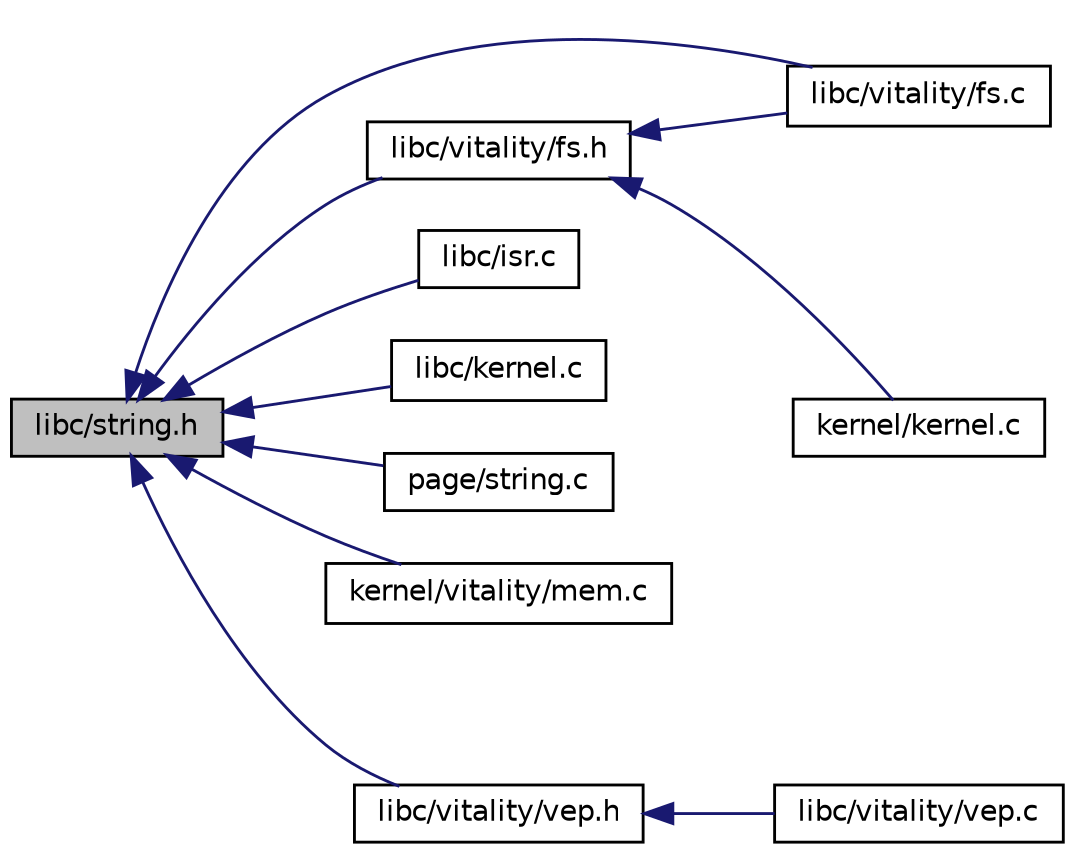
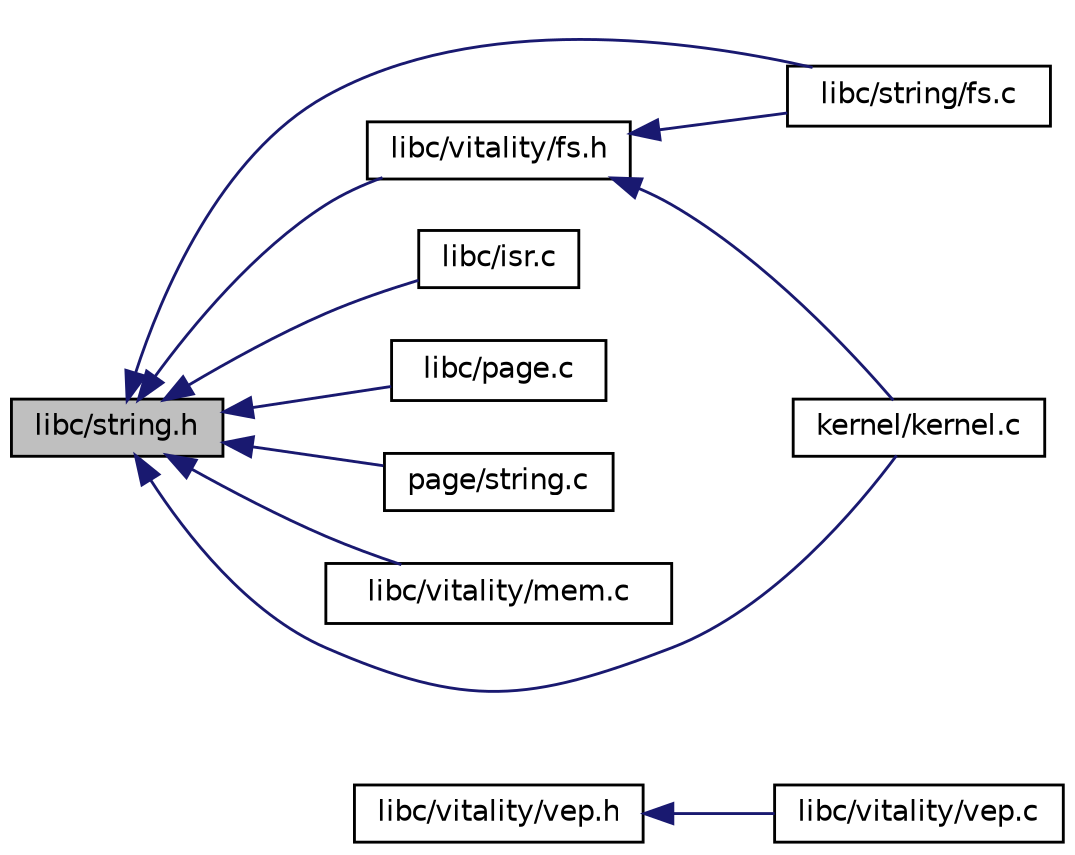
node "libc/vitality/fs.c": label "libc/vitality/fs.c" -> "libc/string/fs.c"
node "libc/kernel.c": label "libc/kernel.c" -> "libc/page.c"
node "kernel/vitality/mem.c": label "kernel/vitality/mem.c" -> "libc/vitality/mem.c"
edge "libc/vitality/vep.h" -> "libc/string.h": now "kernel/kernel.c" -> "libc/string.h"
